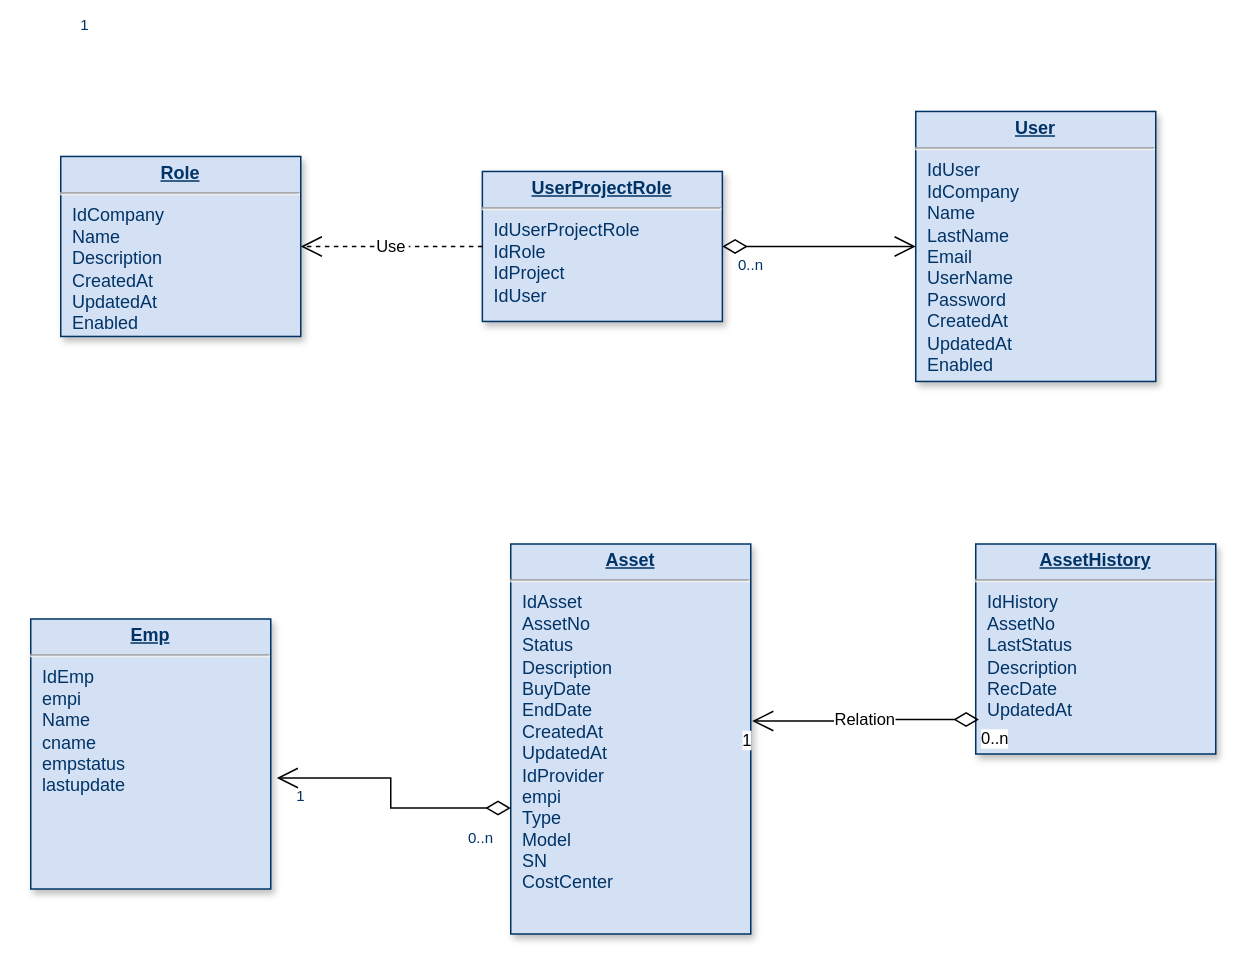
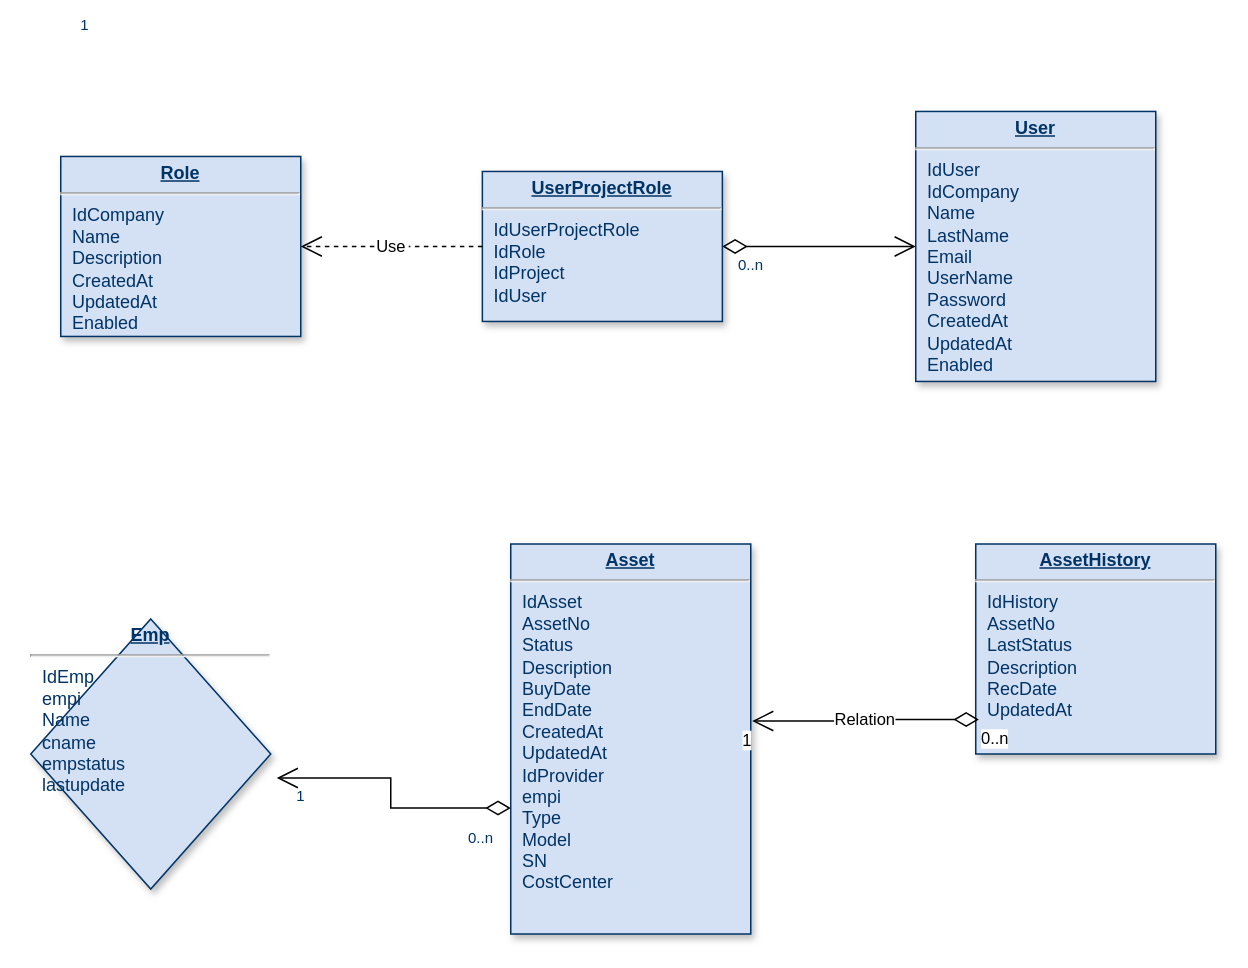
node "Emp IdEmp empi Name cname empstatus lastupdate": shape rectangle -> diamond
